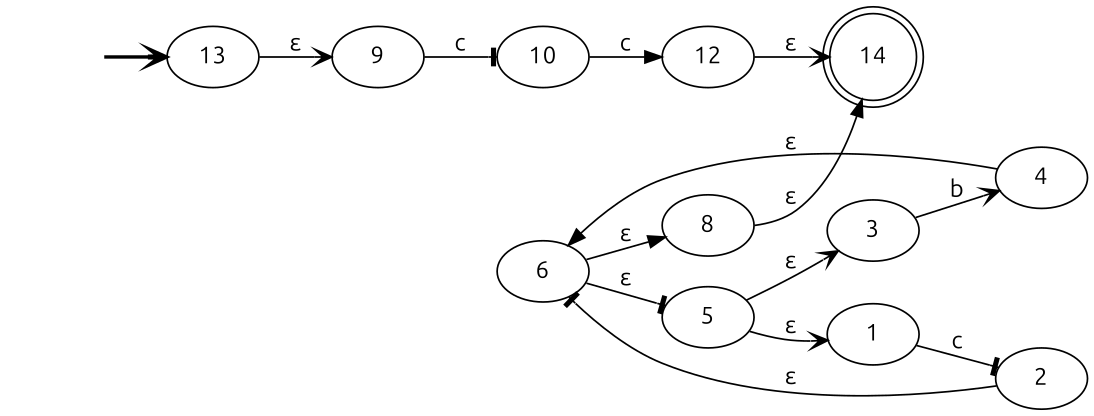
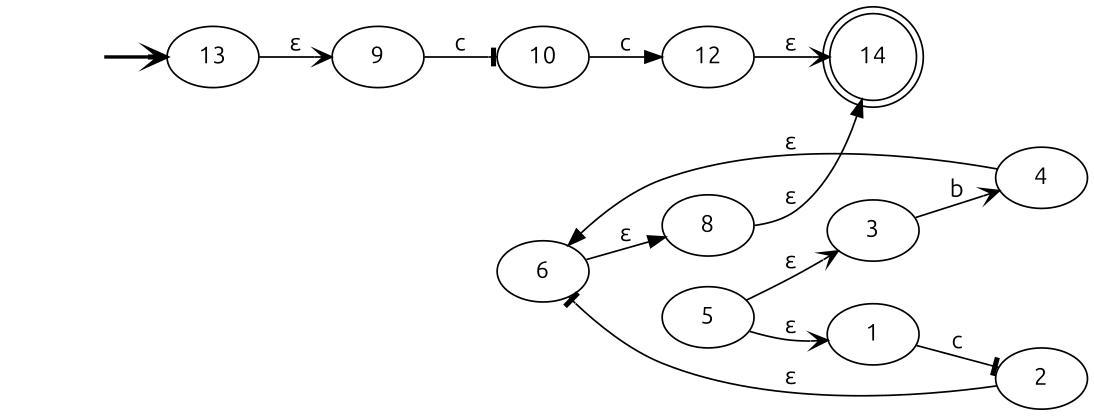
edge "6" -> "5": removed, label "ε"
